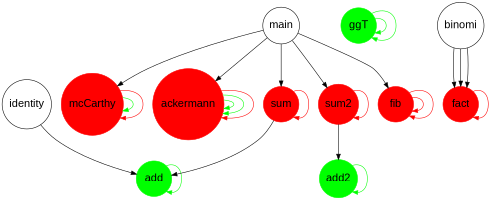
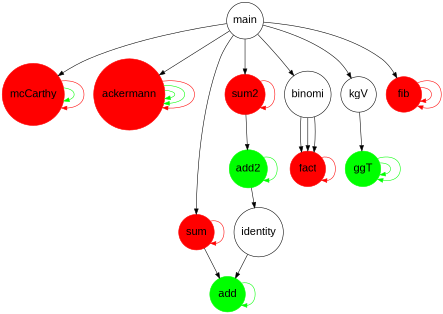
edge "main" -> "binomi": added
node "kgV": added
edge "add2" -> "identity": added
